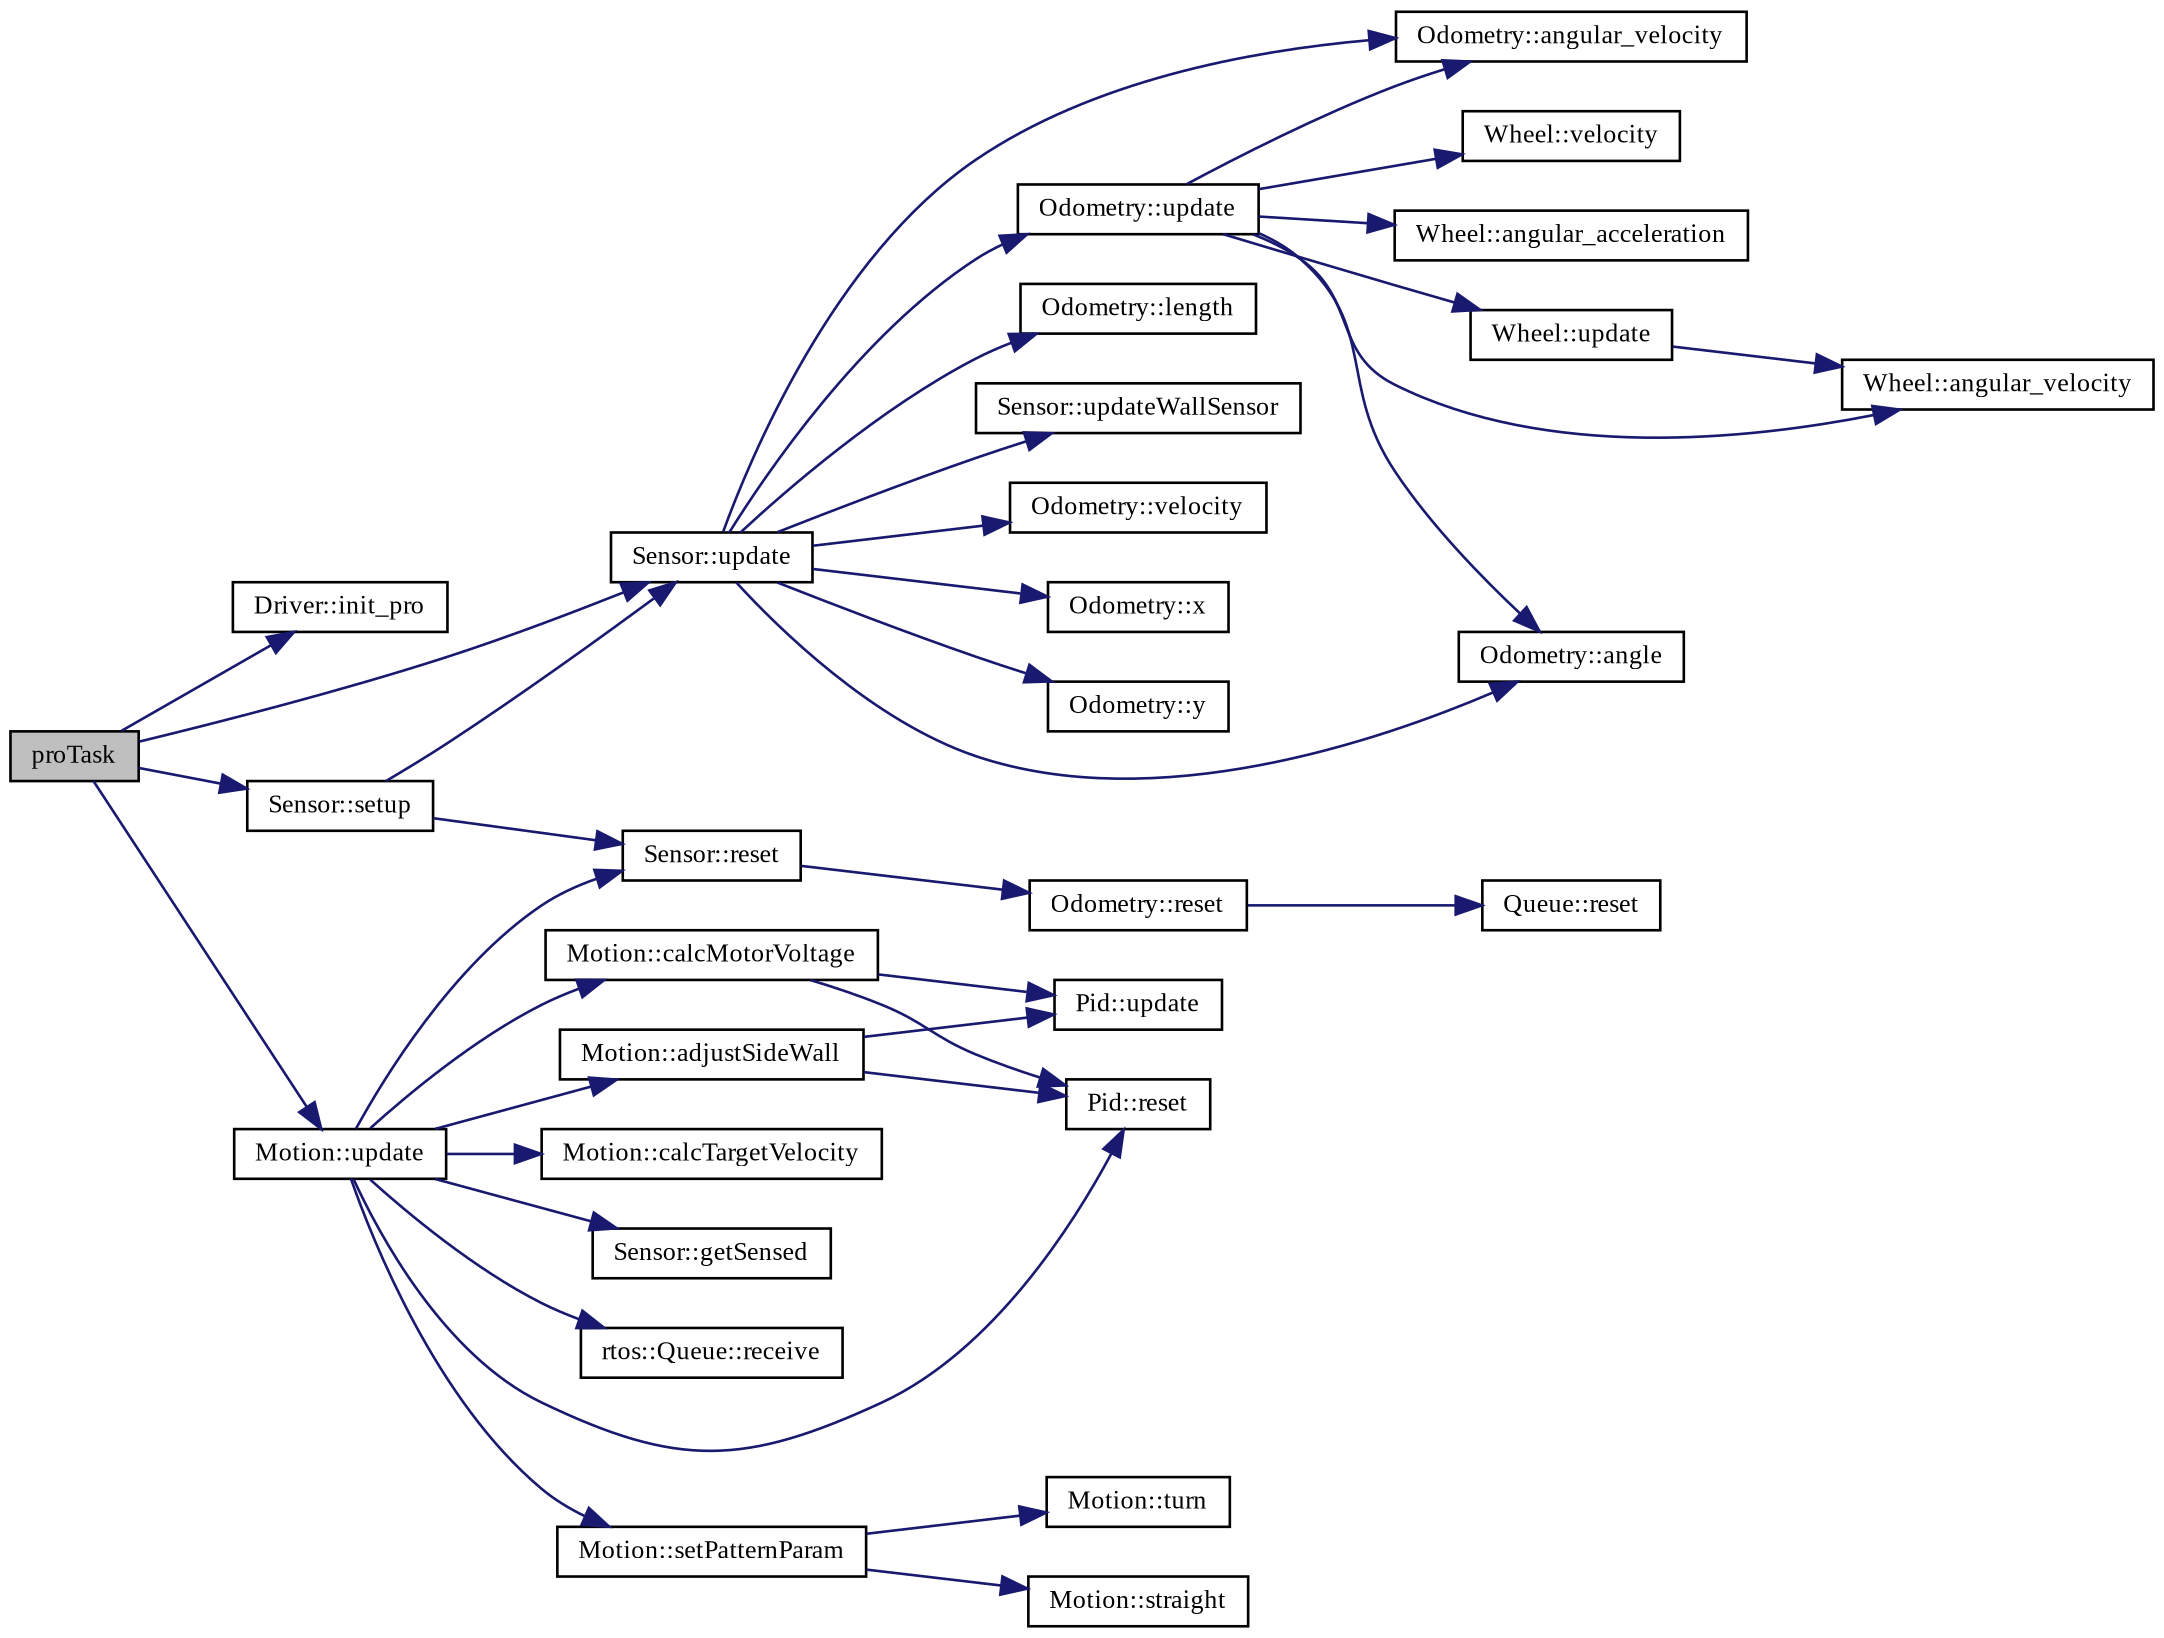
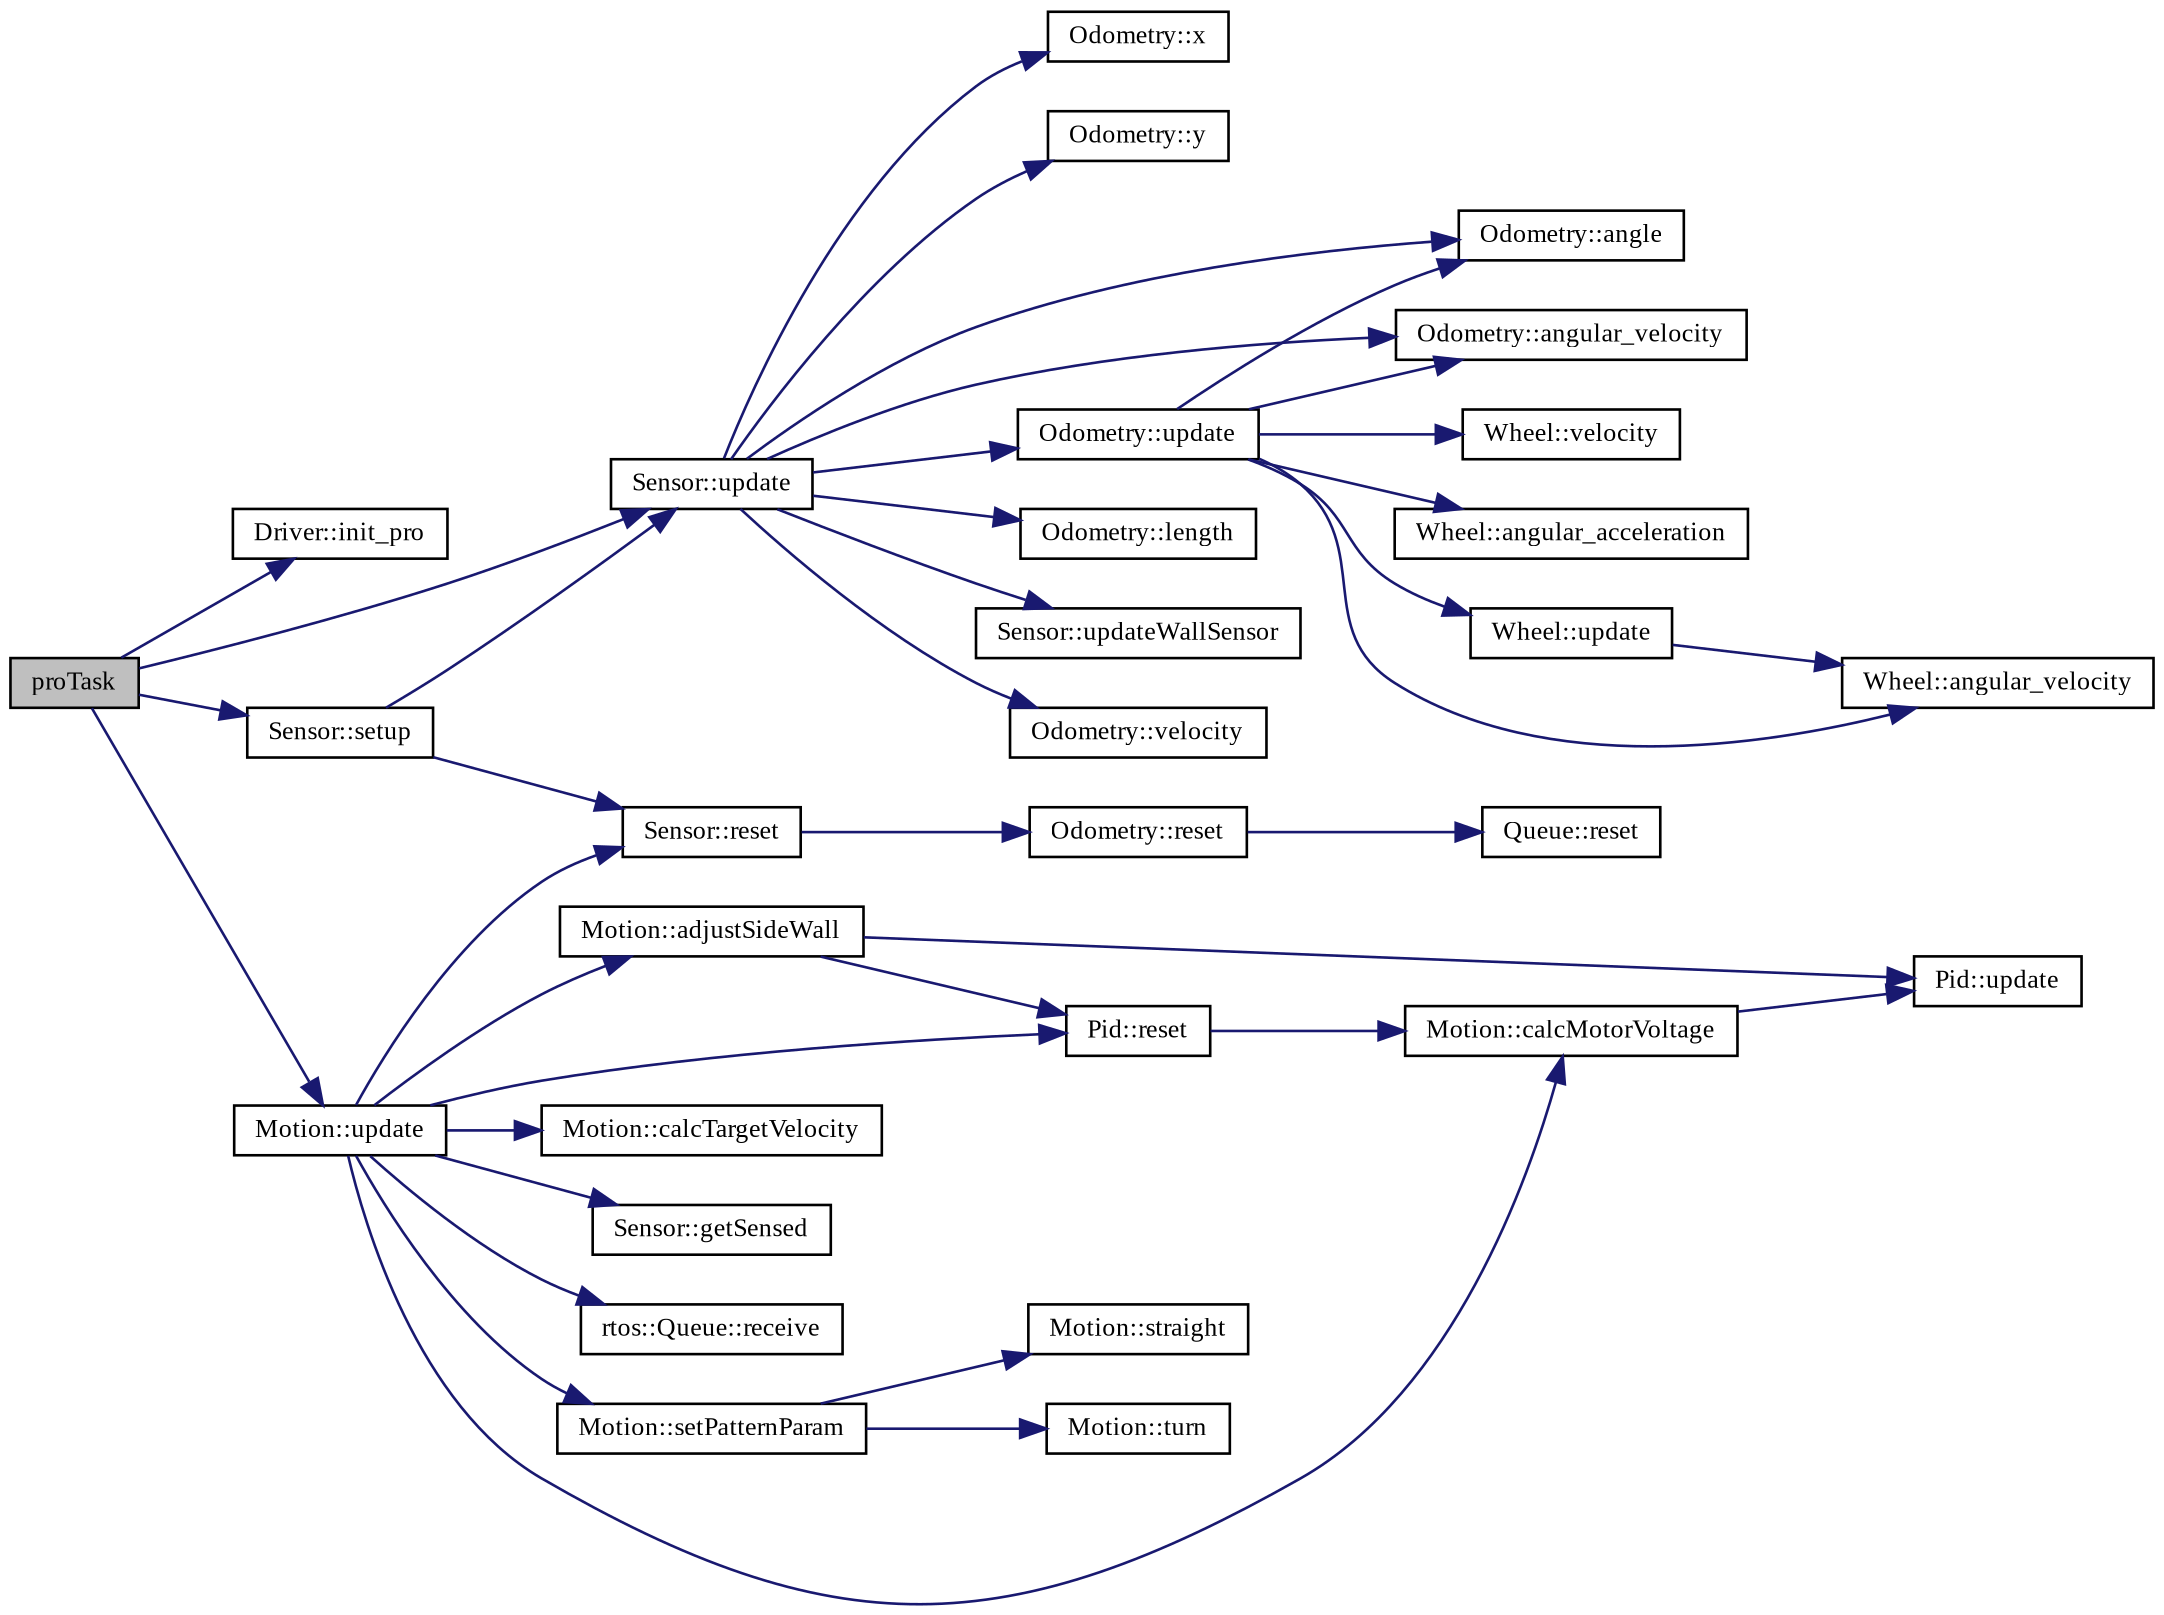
edge "Motion::calcMotorVoltage" -> "Pid::reset": reversed
